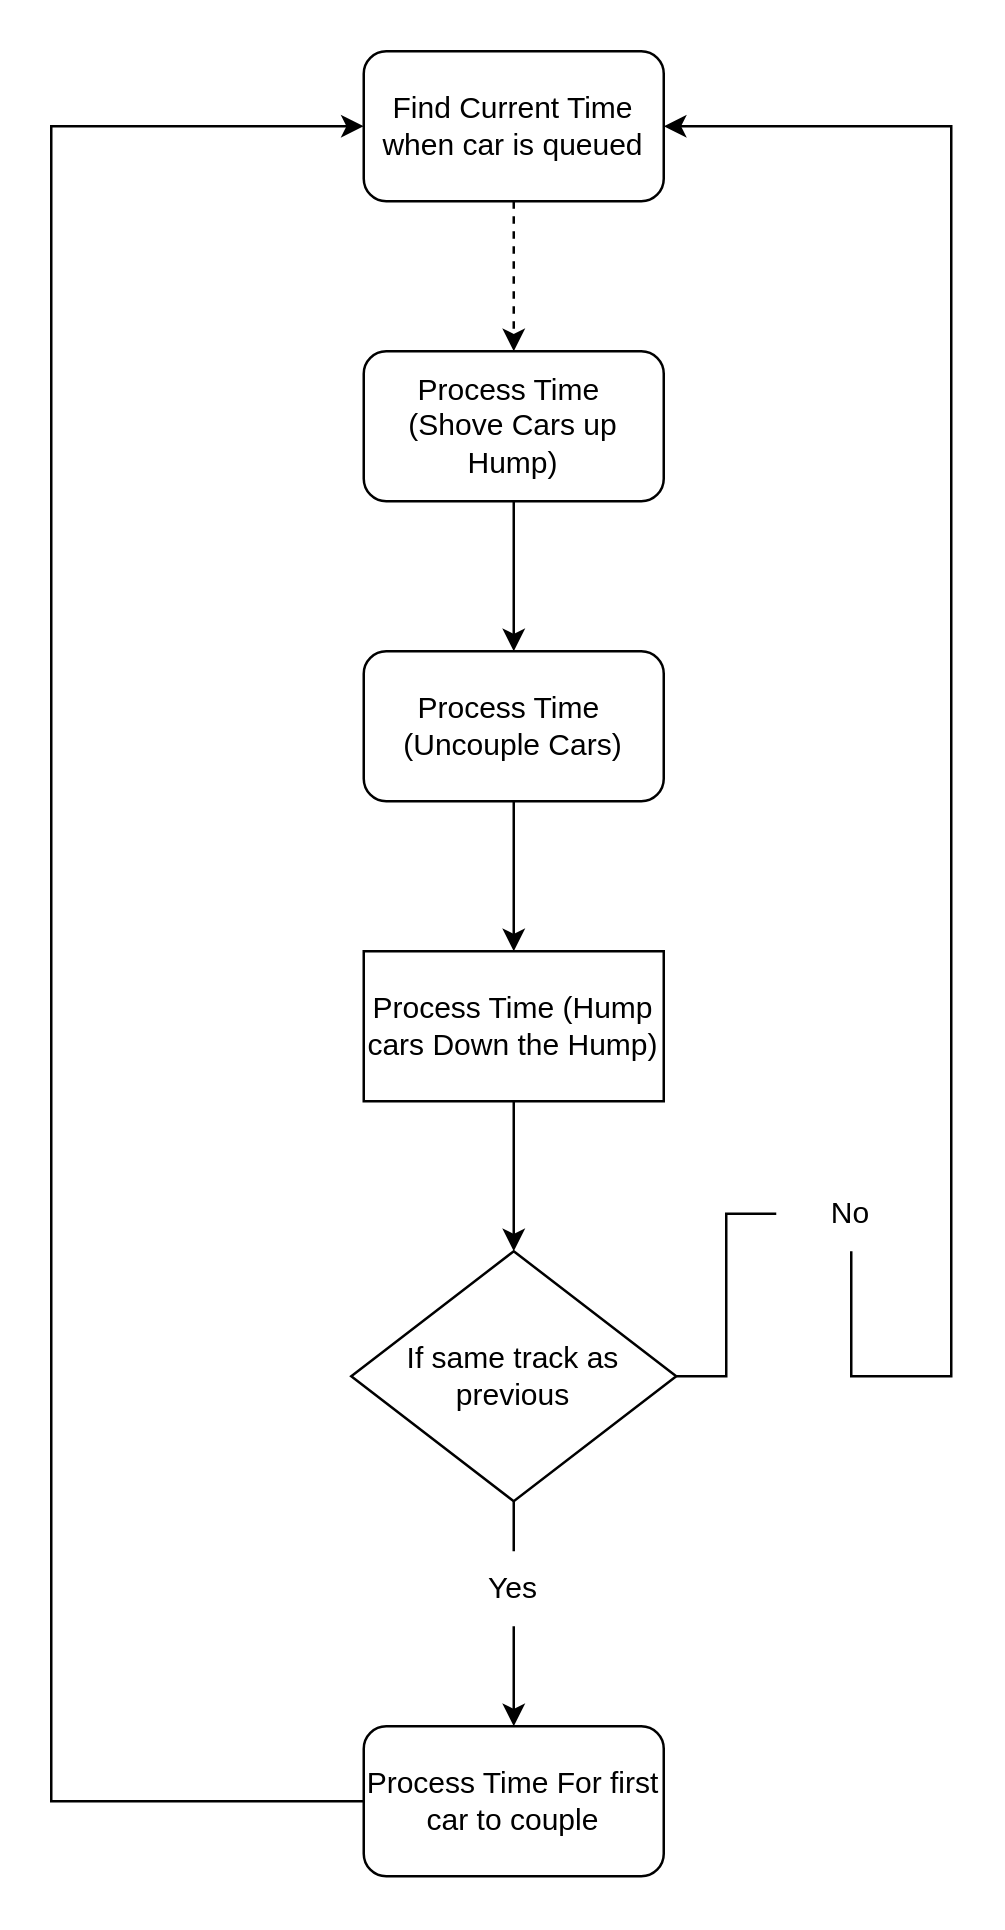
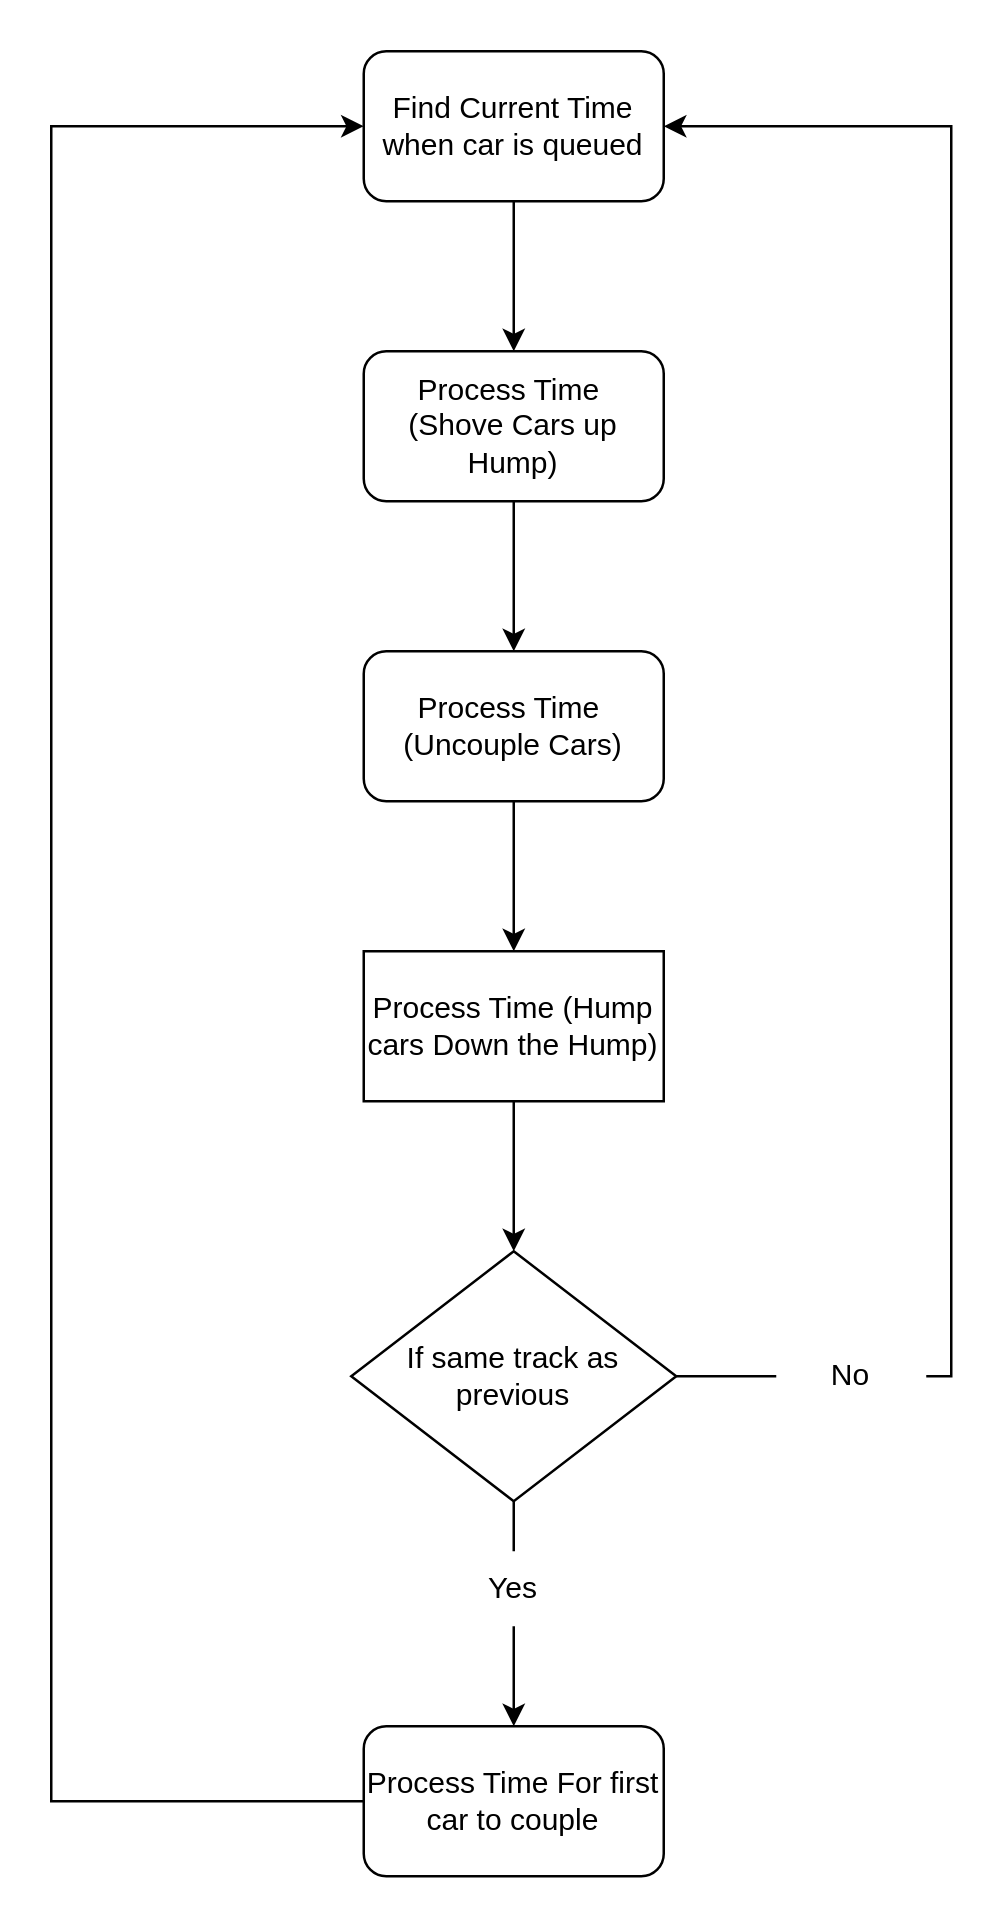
edge "Find Current Time when car is queued" -> "Process Time (Shove Cars up Hump)": style dashed -> solid
node "No": moved (851, 1214) -> (851, 1376)
